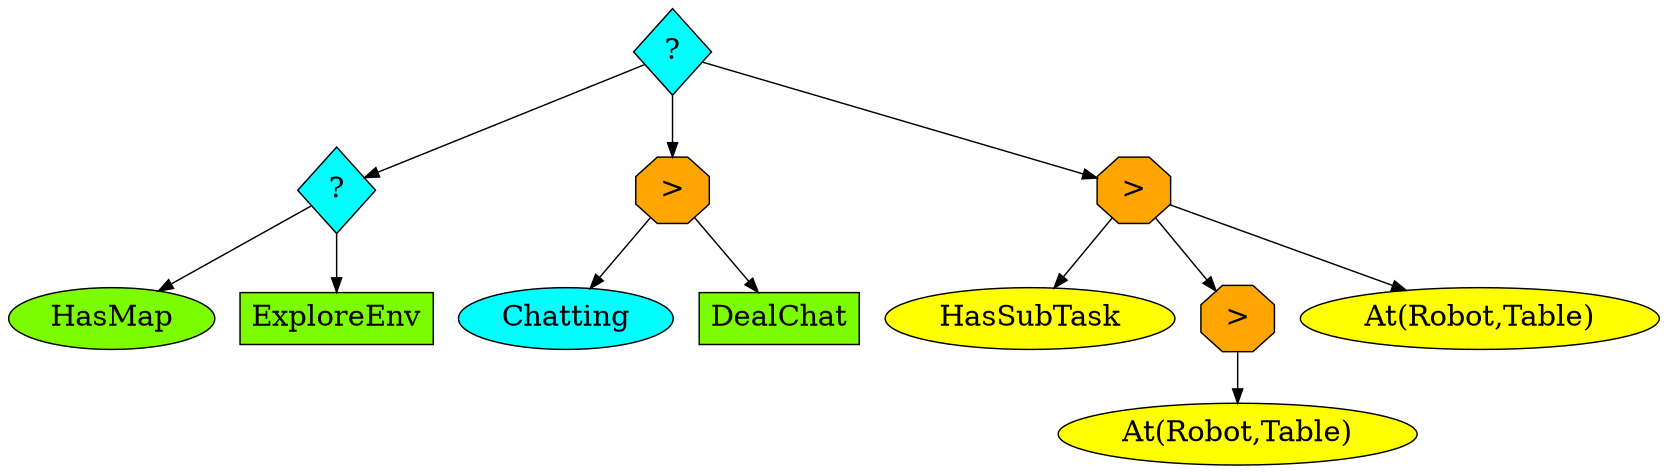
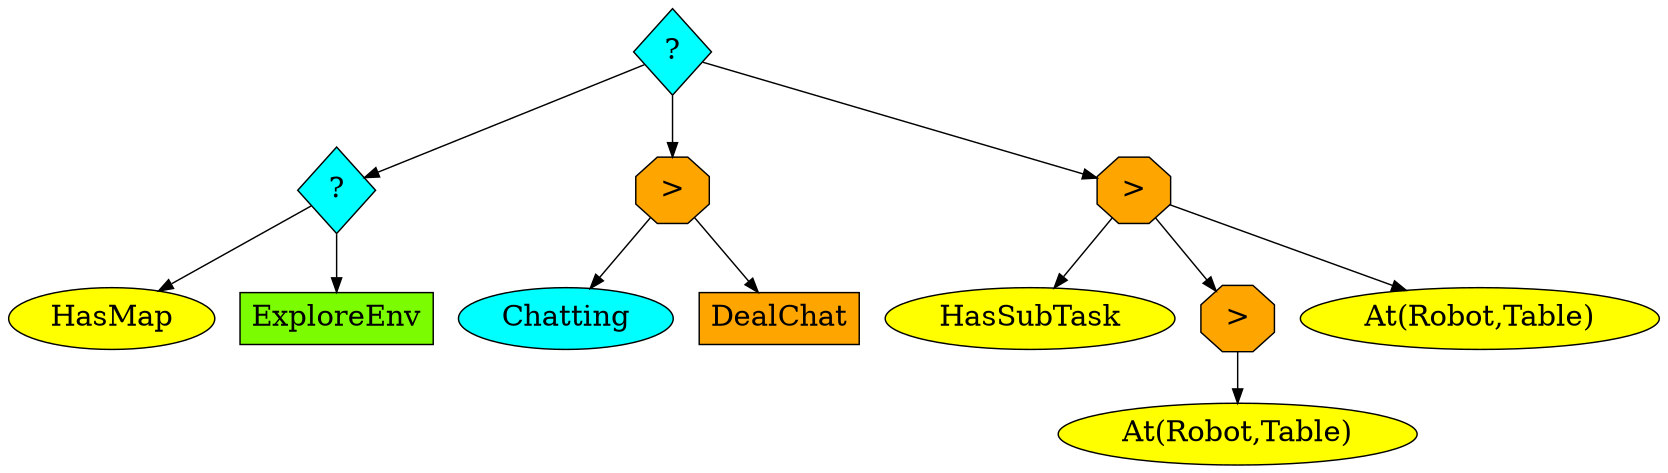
node "HasMap": fillcolor lawngreen -> yellow
node "DealChat": fillcolor lawngreen -> orange
